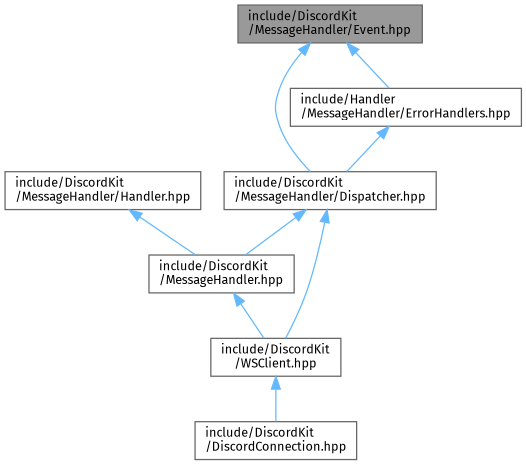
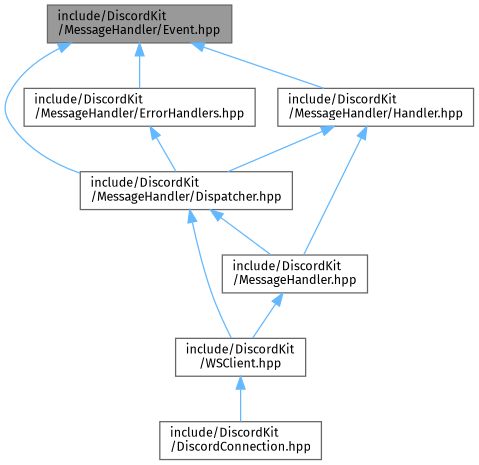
edge "include/DiscordKit /MessageHandler/Handler.hpp" -> "include/DiscordKit /MessageHandler/Event.hpp": added
node "include/Handler /MessageHandler/ErrorHandlers.hpp": label "include/Handler /MessageHandler/ErrorHandlers.hpp" -> "include/DiscordKit /MessageHandler/ErrorHandlers.hpp"
edge "include/DiscordKit /MessageHandler/Dispatcher.hpp" -> "include/DiscordKit /MessageHandler/Handler.hpp": added
